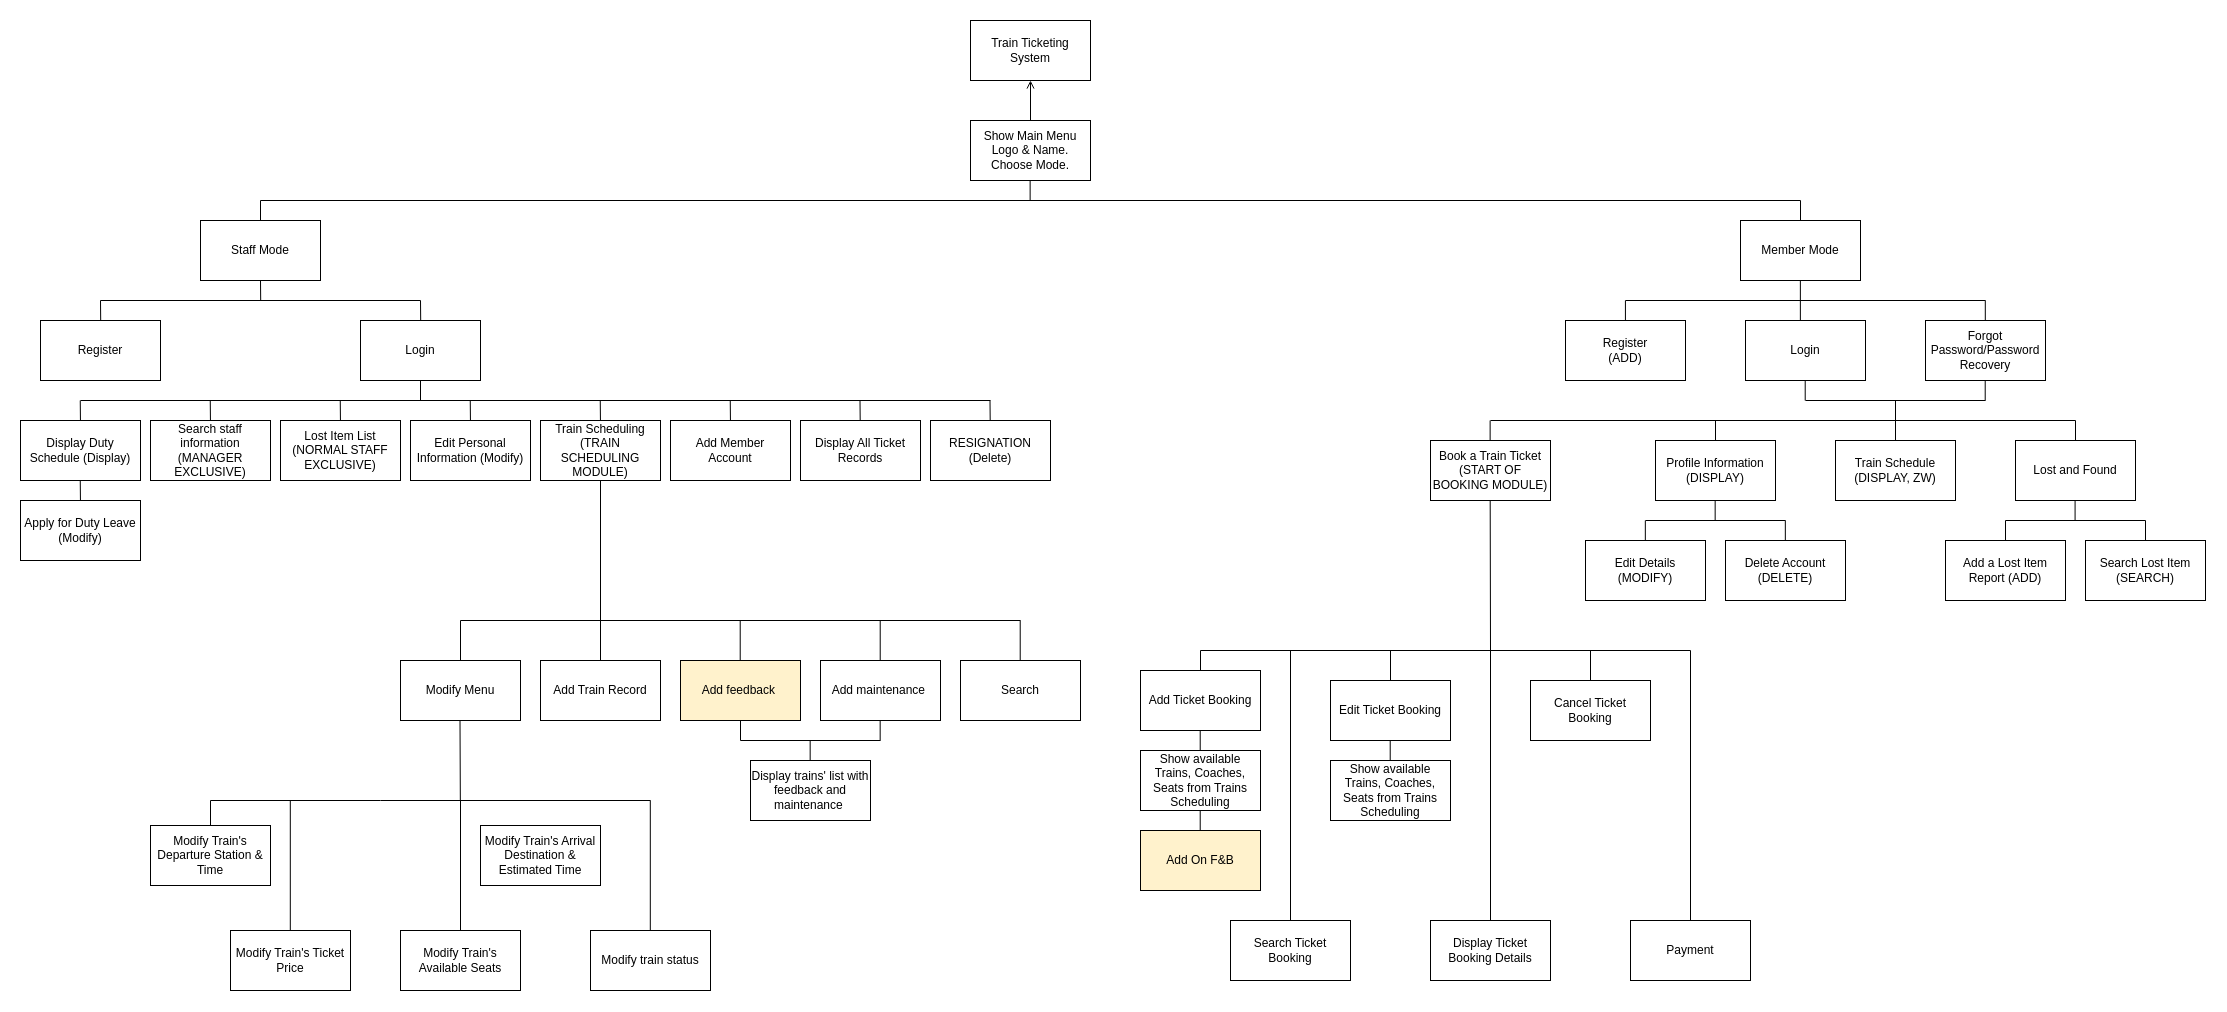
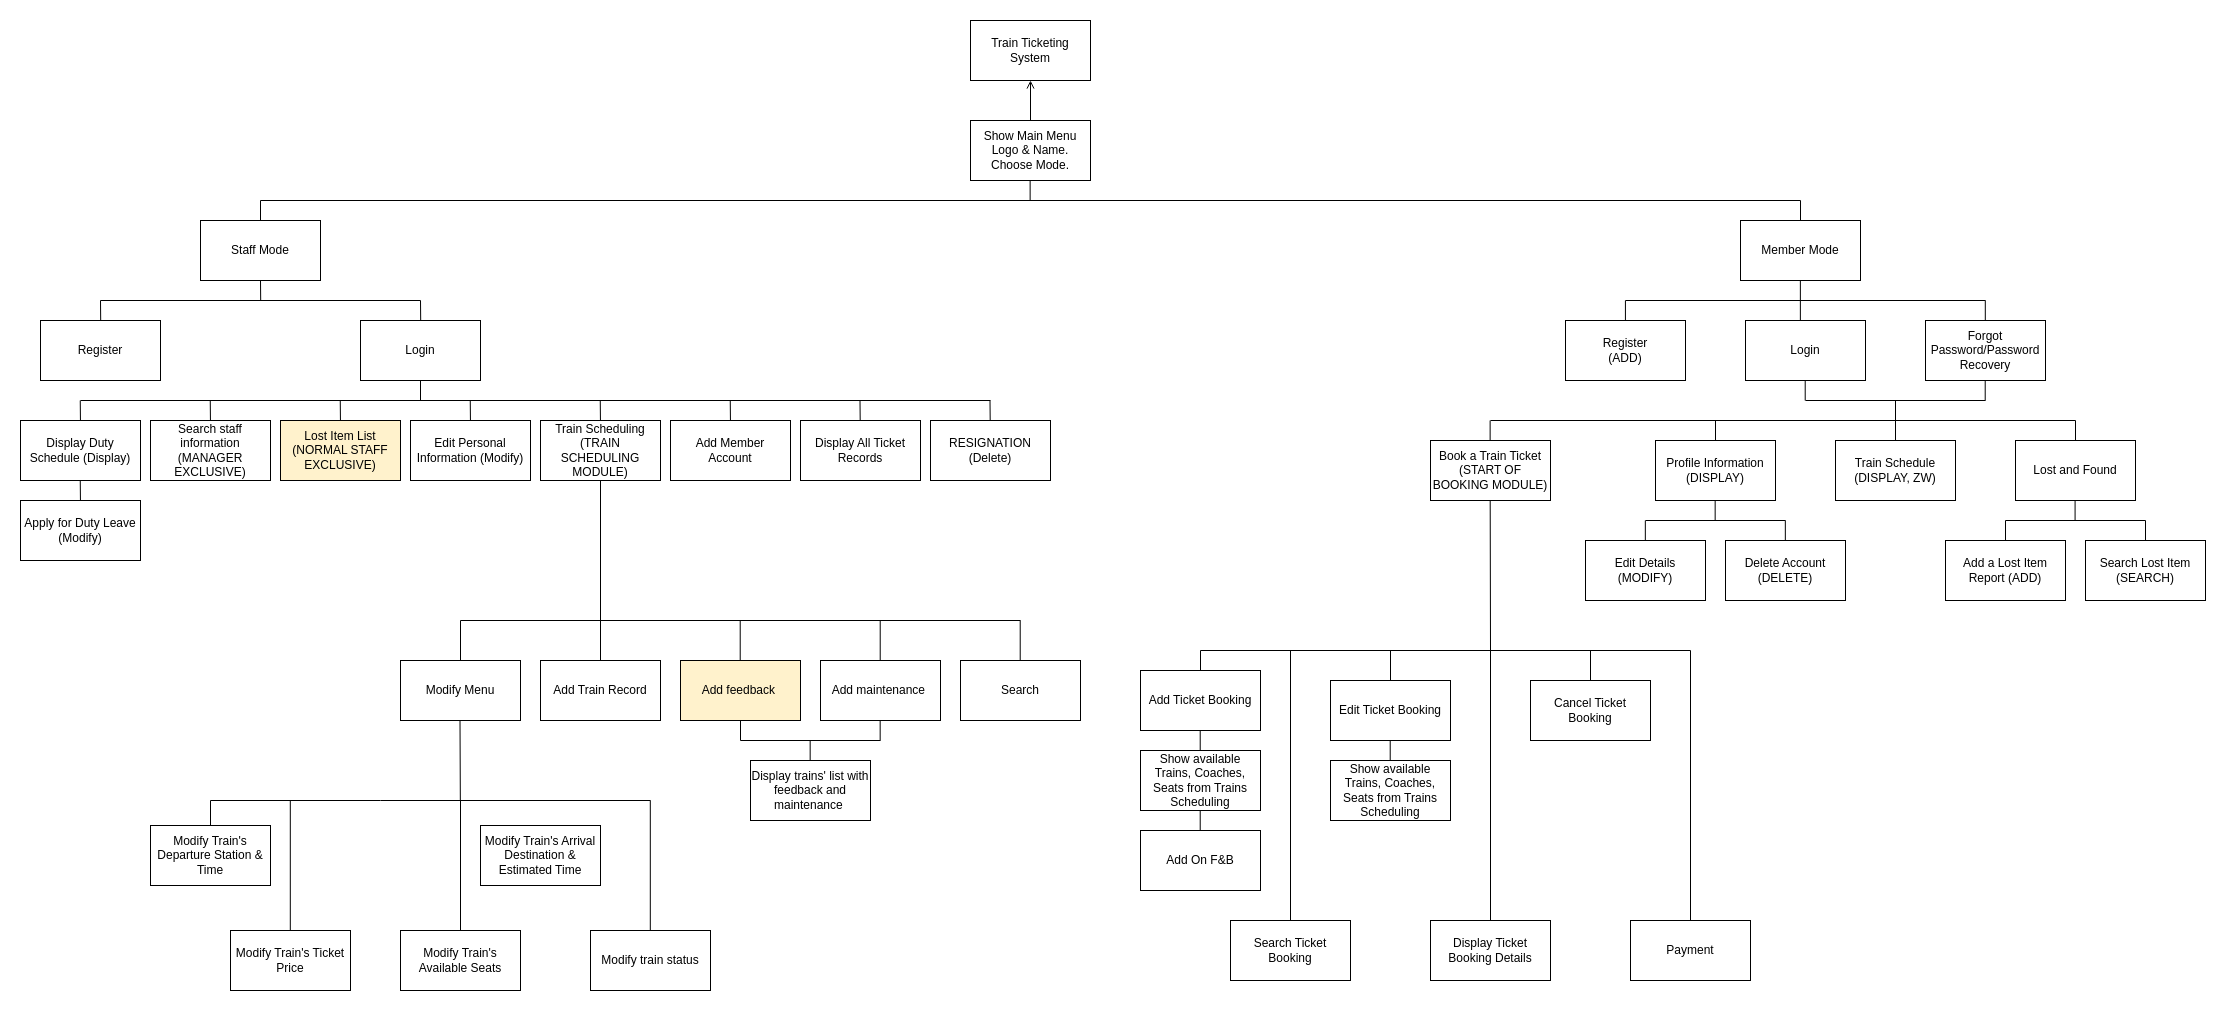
node "Lost Item List (NORMAL STAFF EXCLUSIVE)": fillcolor #ffffff -> #fff2cc
node "Add On F&B": fillcolor #fff2cc -> #ffffff
